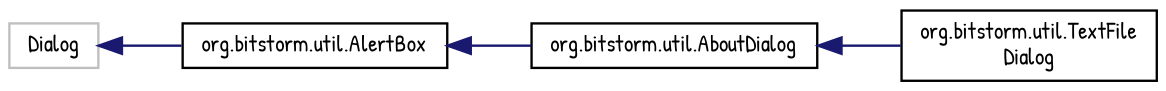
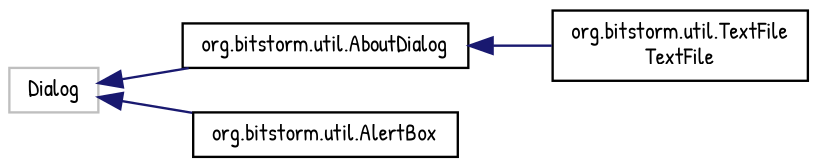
edge "org.bitstorm.util.AboutDialog" -> "org.bitstorm.util.AlertBox": now "org.bitstorm.util.AboutDialog" -> "Dialog"
node "org.bitstorm.util.TextFile Dialog": label "org.bitstorm.util.TextFile Dialog" -> "org.bitstorm.util.TextFile TextFile"
